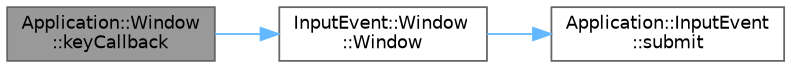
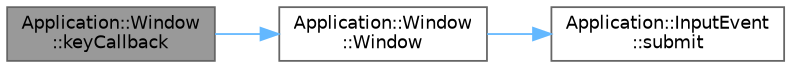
node "InputEvent::Window ::Window": label "InputEvent::Window ::Window" -> "Application::Window ::Window"
